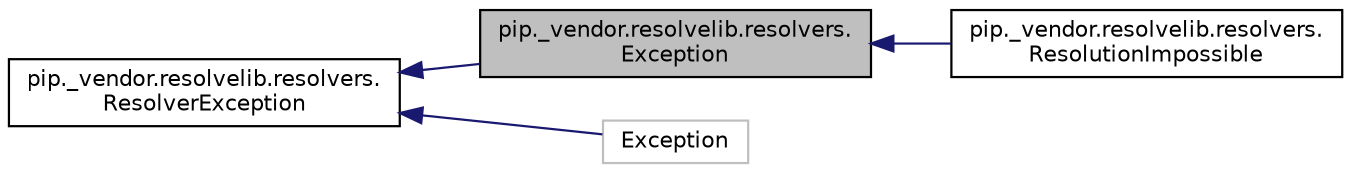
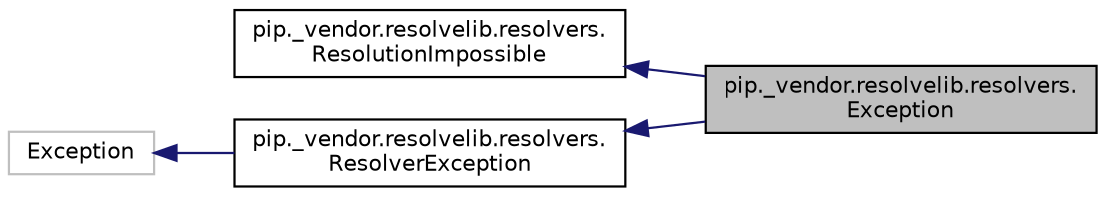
edge "pip._vendor.resolvelib.resolvers. ResolutionImpossible" -> "pip._vendor.resolvelib.resolvers. Exception": reversed
edge "Exception" -> "pip._vendor.resolvelib.resolvers. ResolverException": reversed
